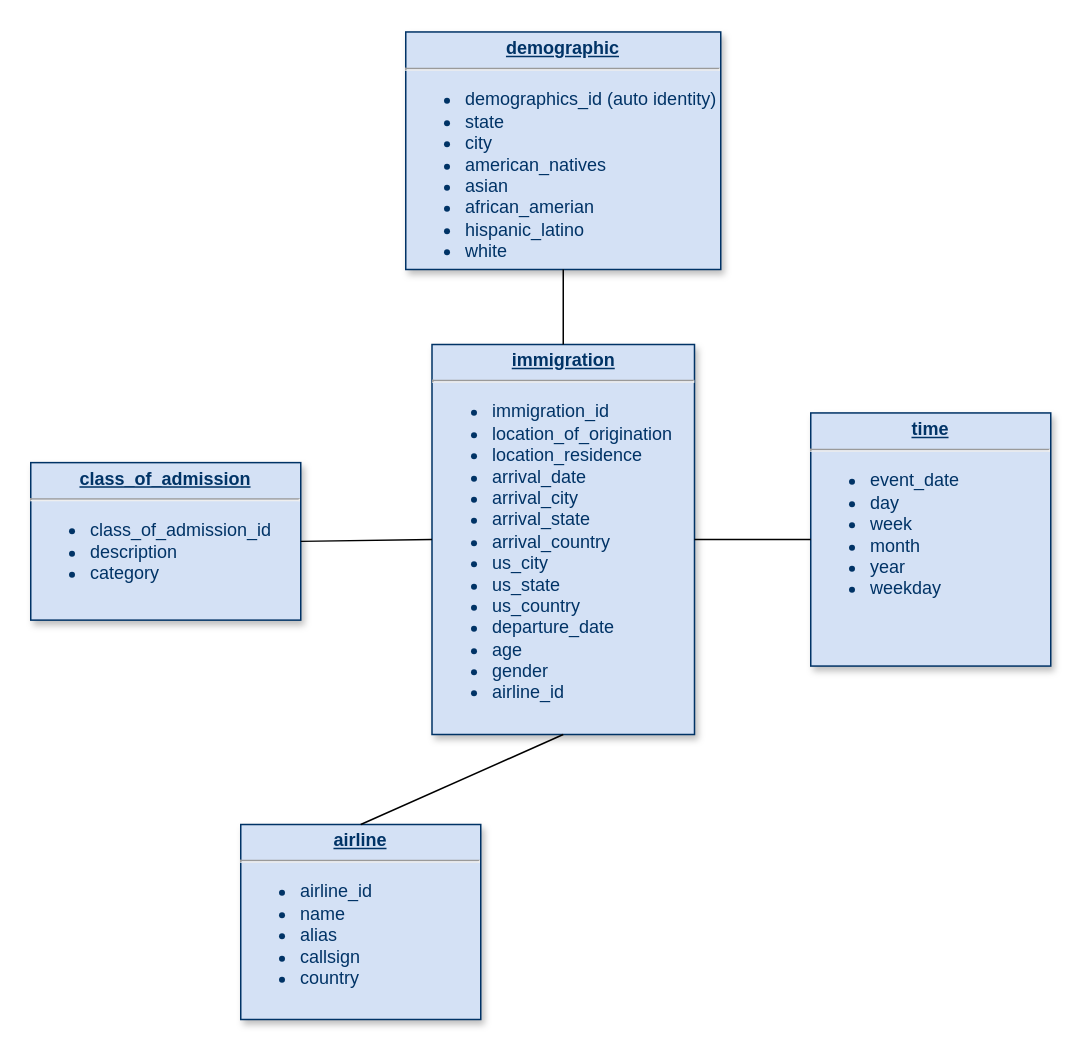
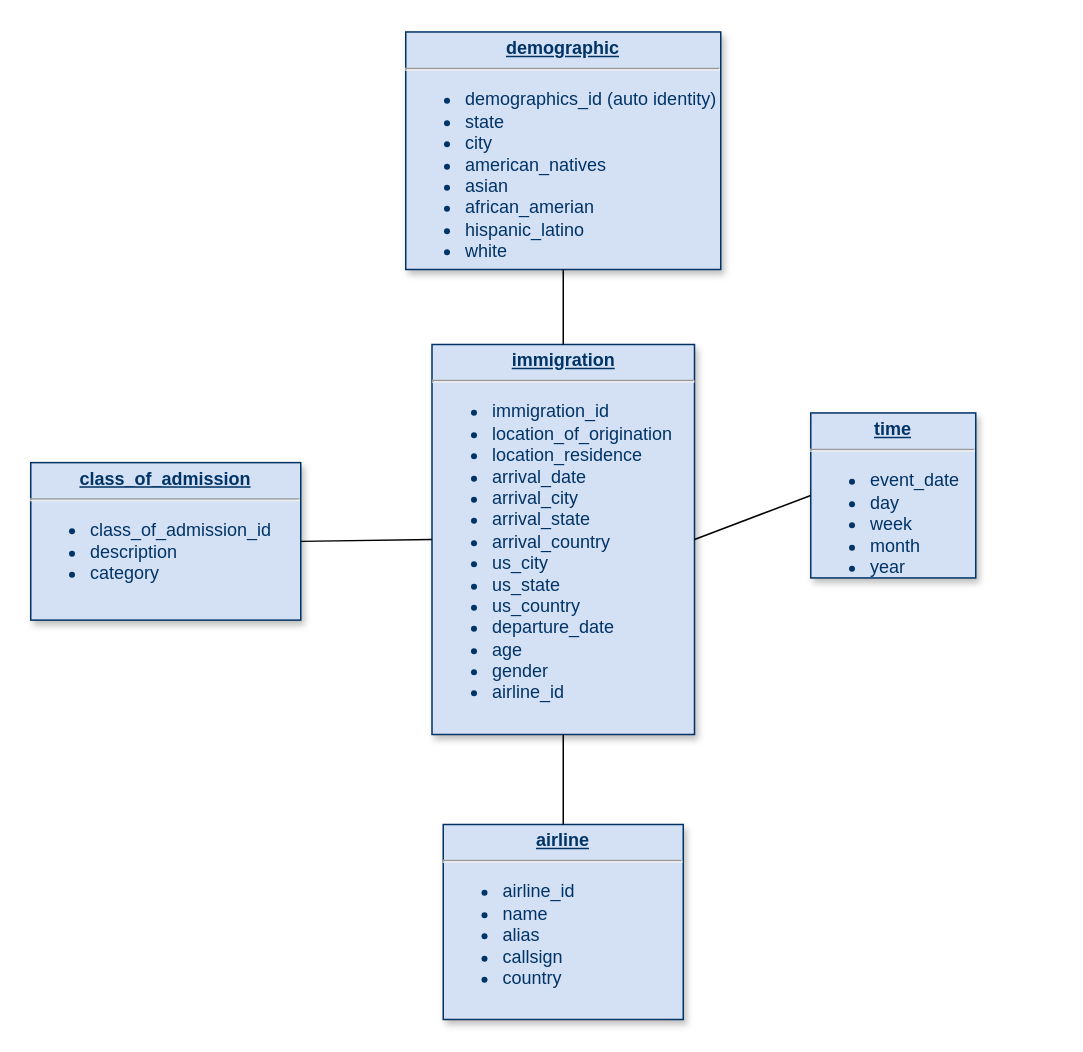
node "time event_date day week month year weekday": size 240x253 -> 165x165
node "airline airline_id name alias callsign country": moved (361, 922) -> (563, 922)
